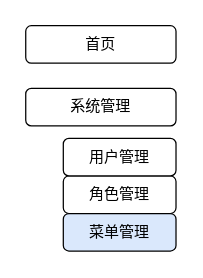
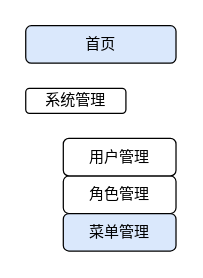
node "首页": fillcolor #ffffff -> #dae8fc
node "系统管理": size 150x38 -> 100x25
